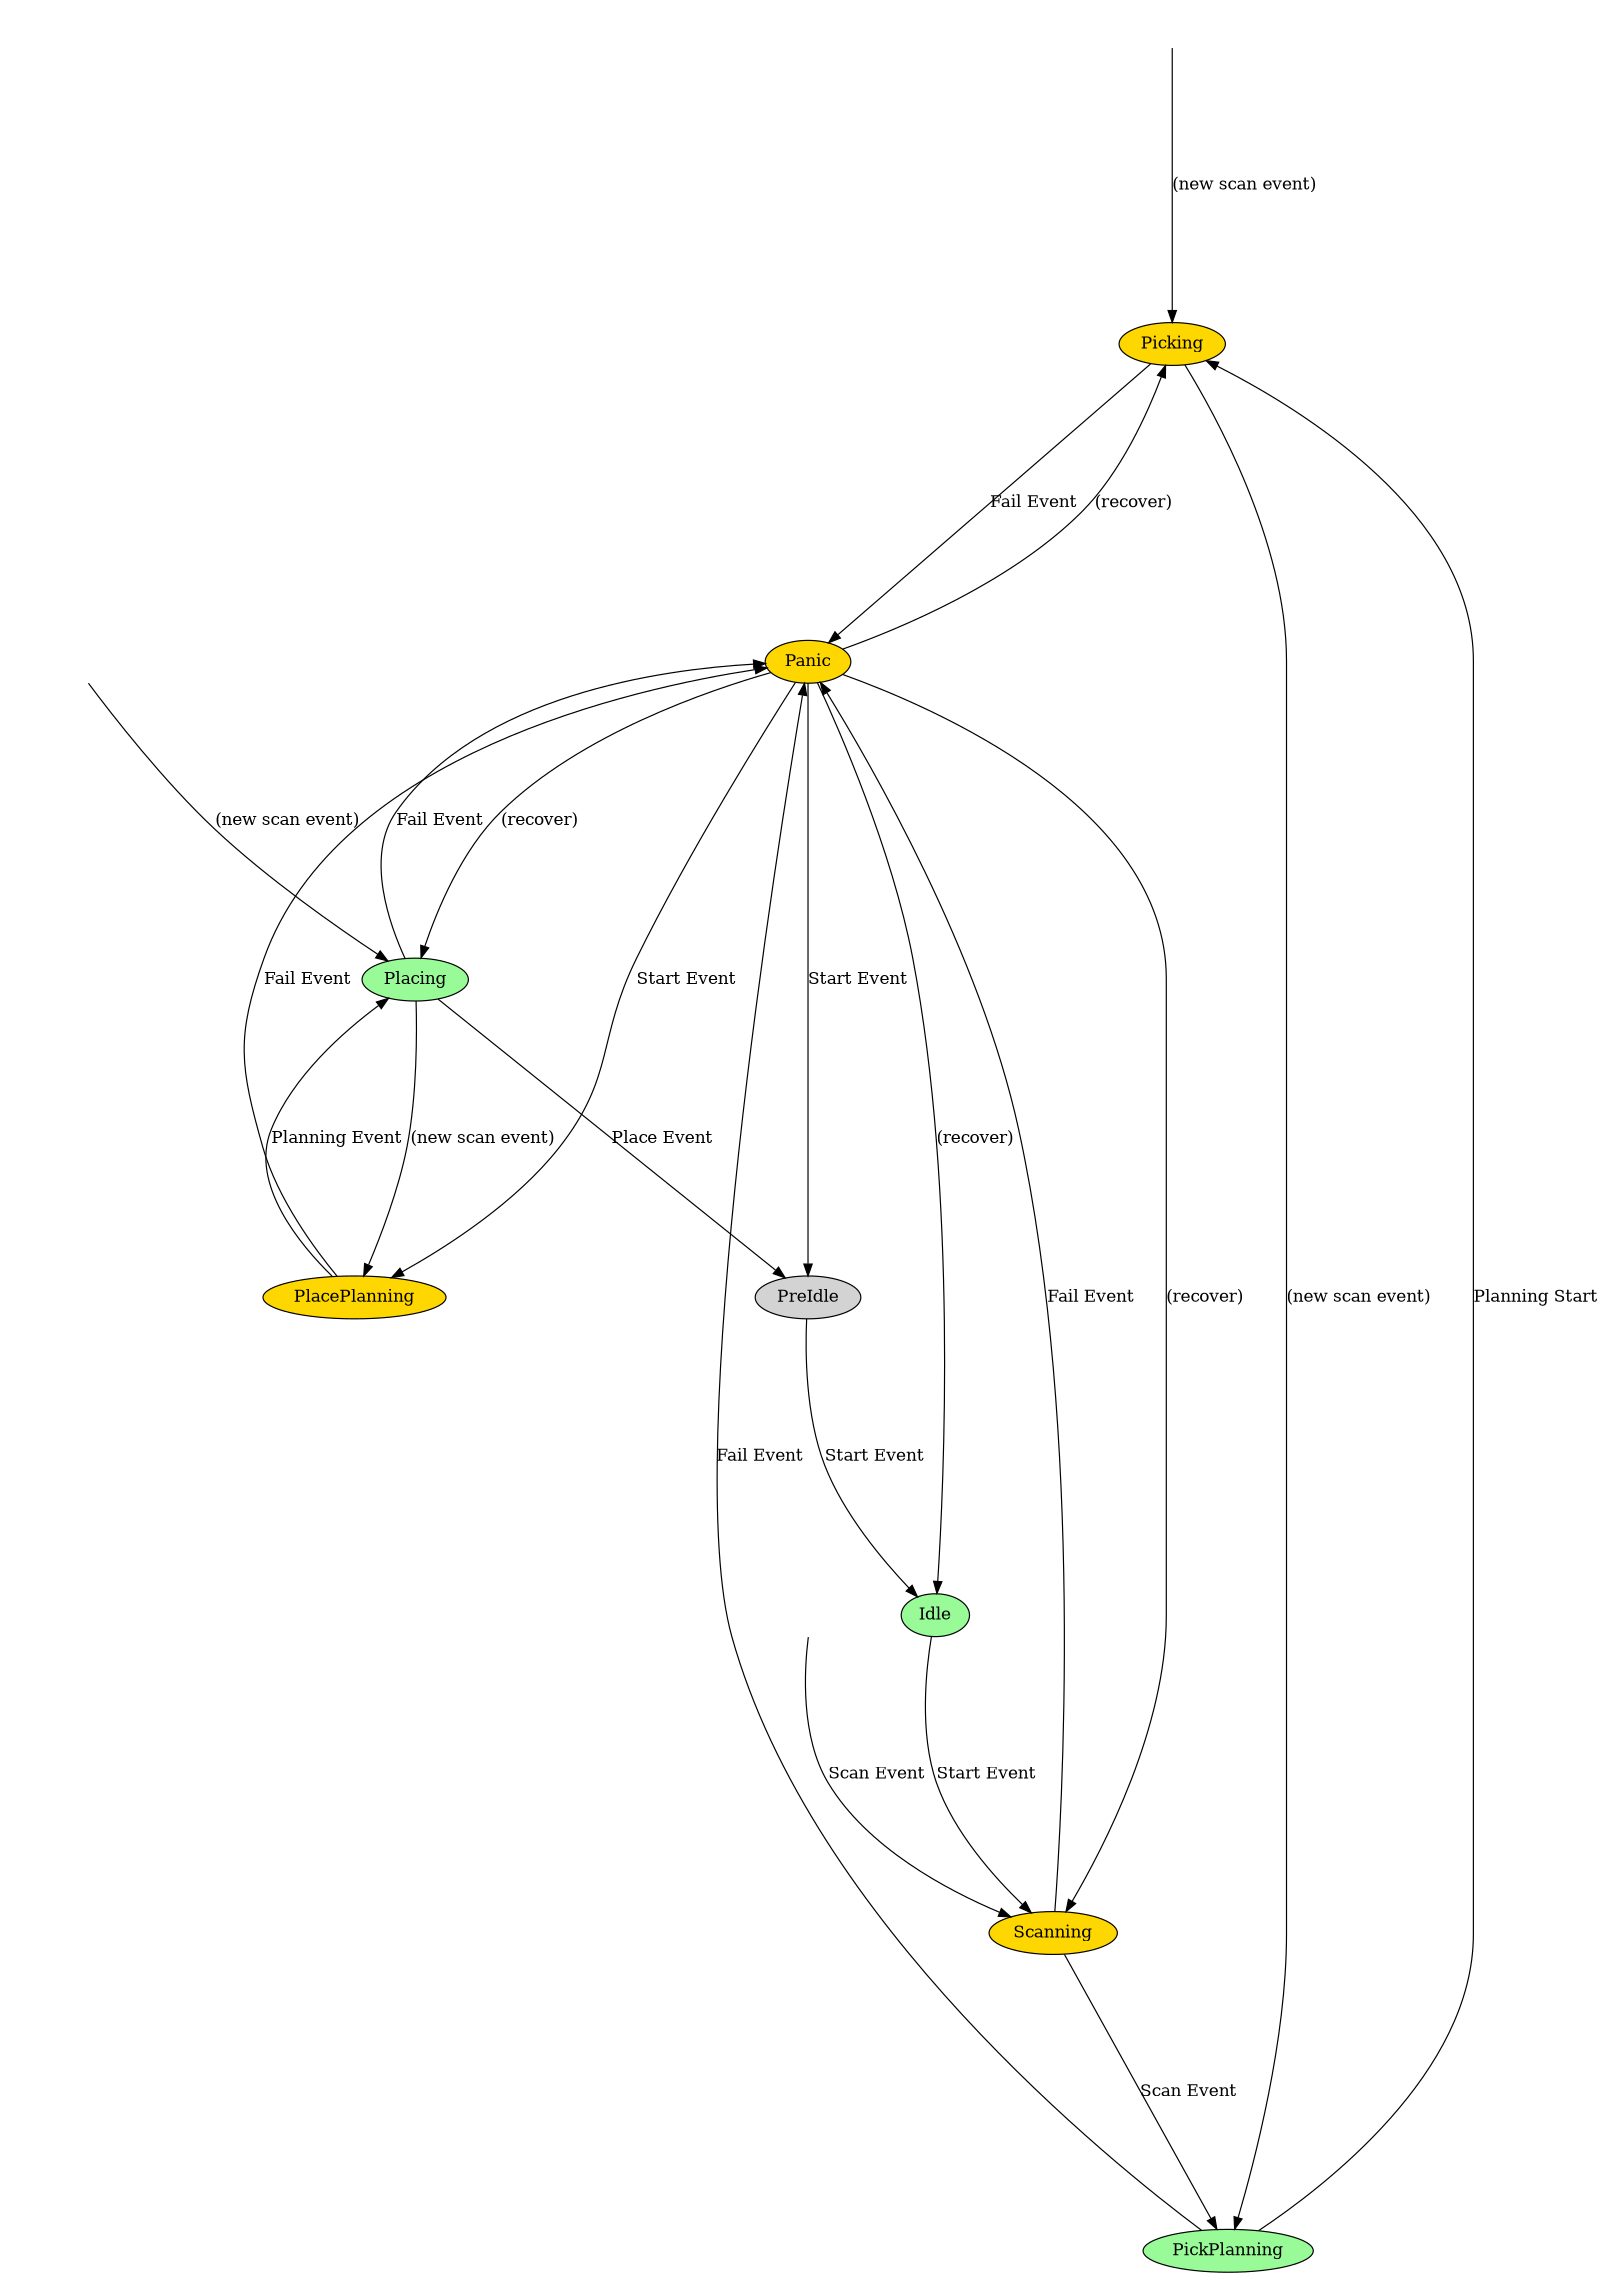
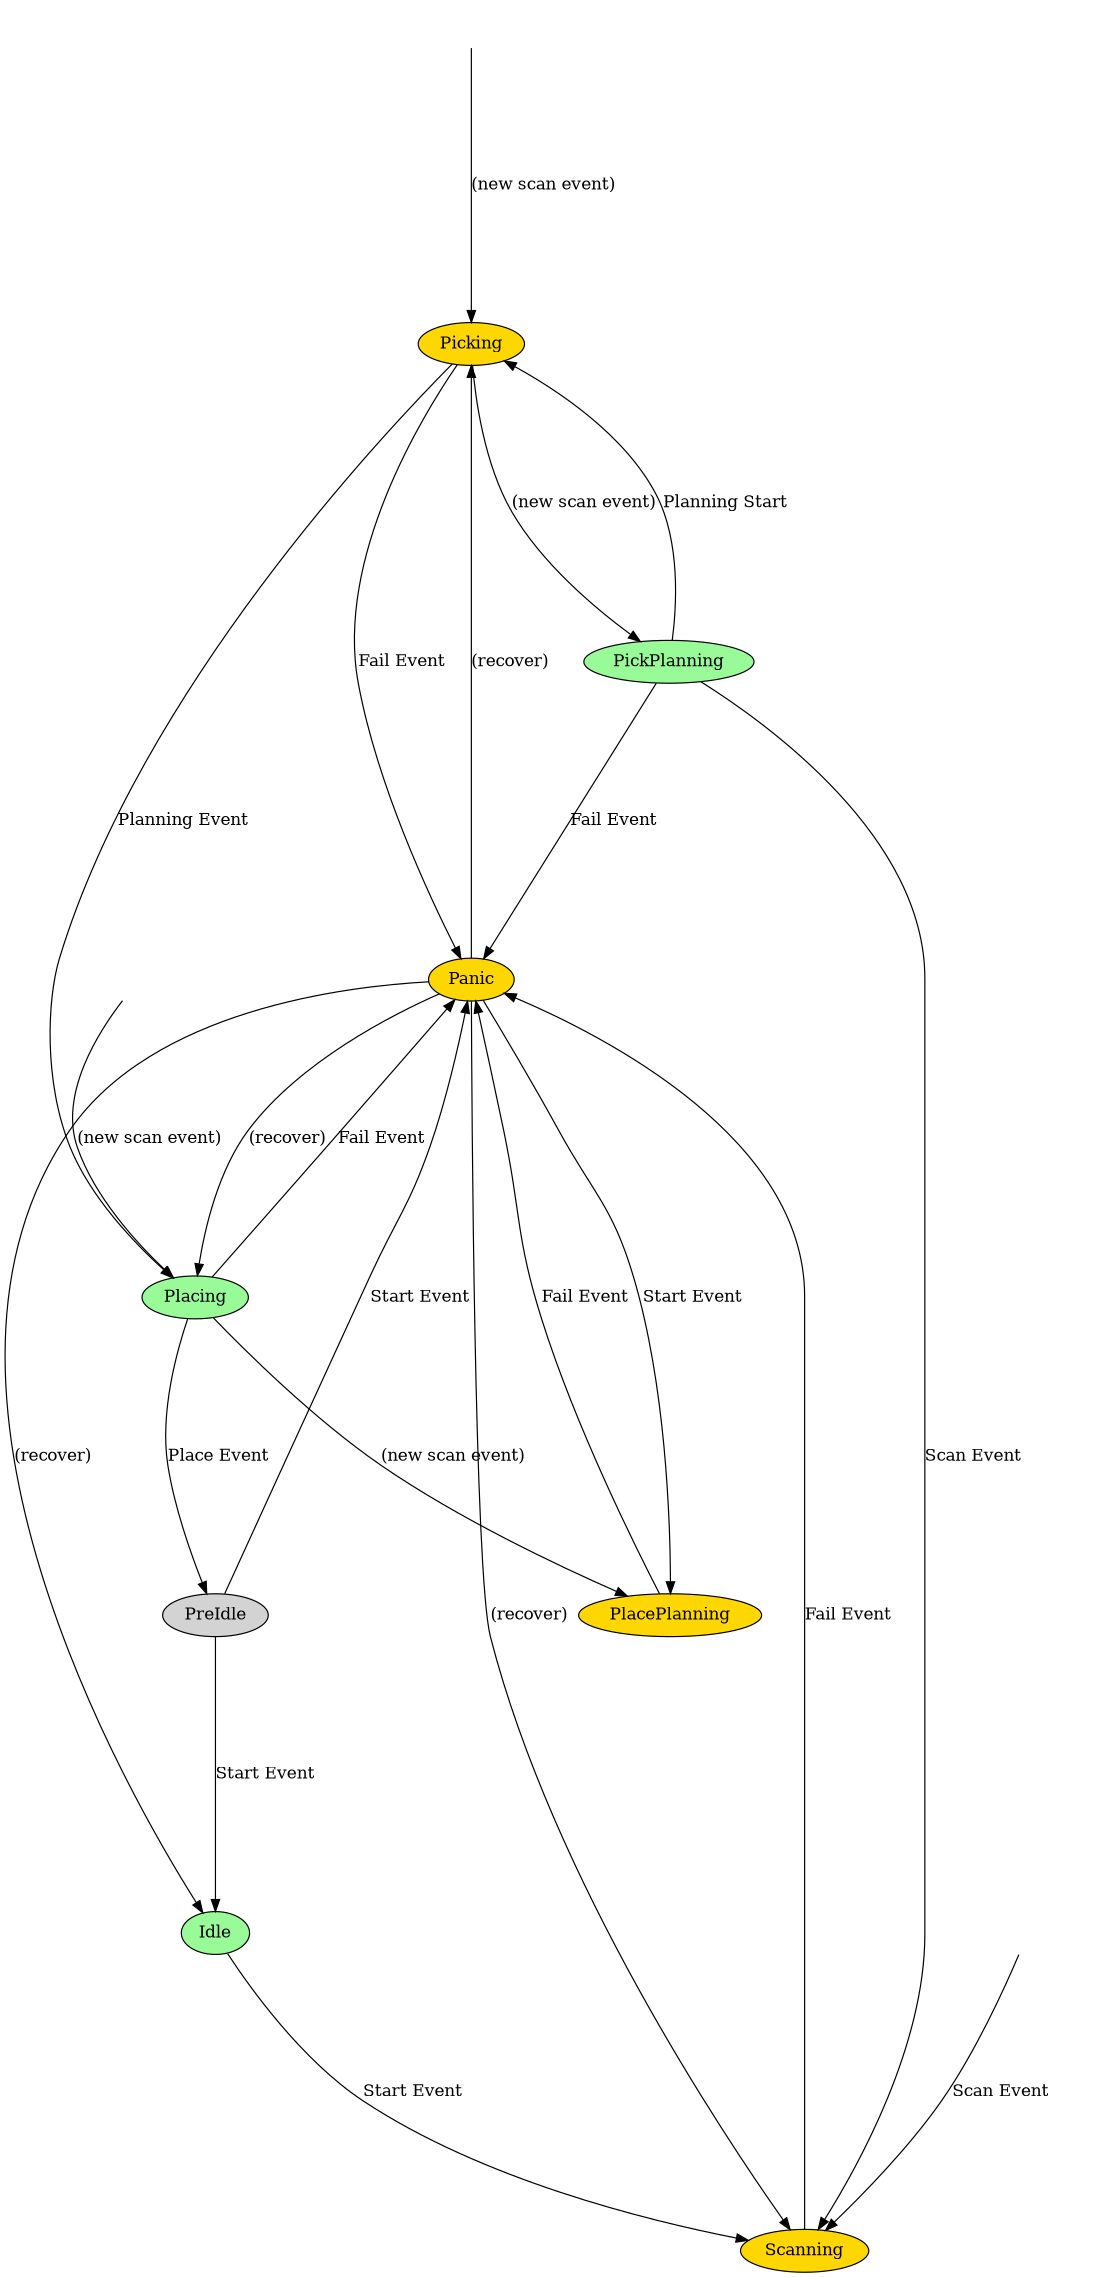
edge "Panic" -> "PreIdle": reversed
edge "PlacePlanning" -> "Placing": now "Picking" -> "Placing"
edge "Scanning" -> "PickPlanning": reversed
